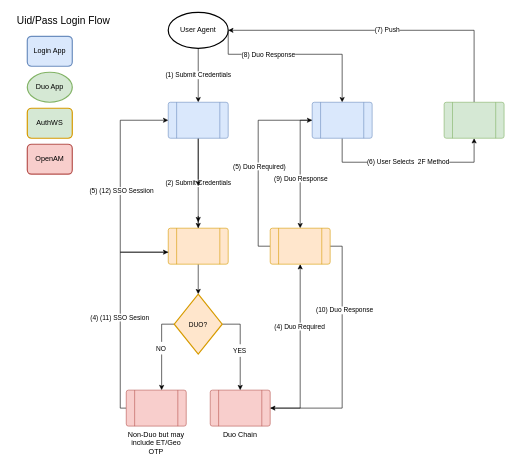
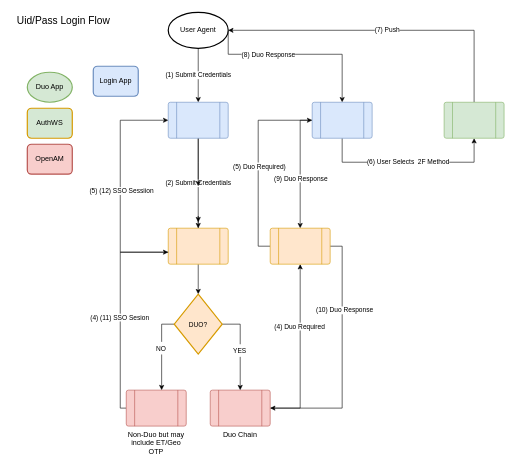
node "Login App": moved (50, 51) -> (116, 81)
